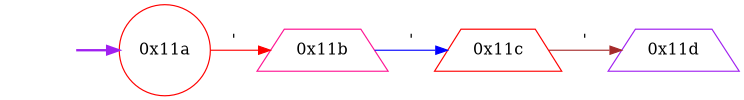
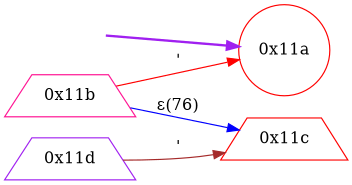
edge "0x11b" -> "0x11c": label "'" -> "ε(76)"
edge "0x11a" -> "0x11b": reversed
edge "0x11c" -> "0x11d": reversed
